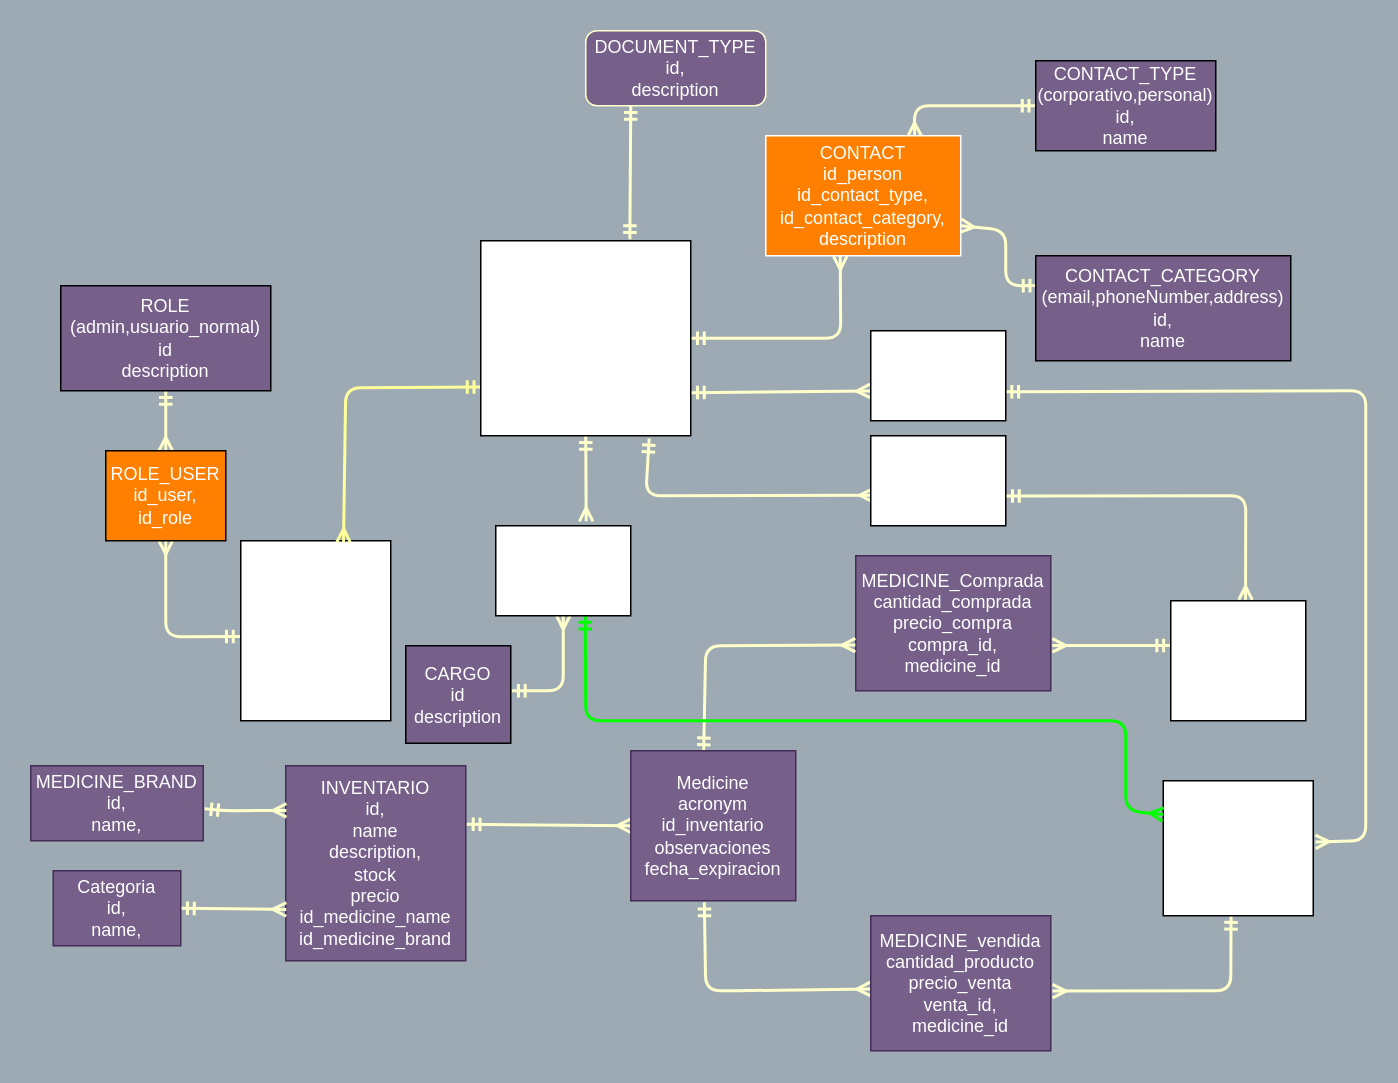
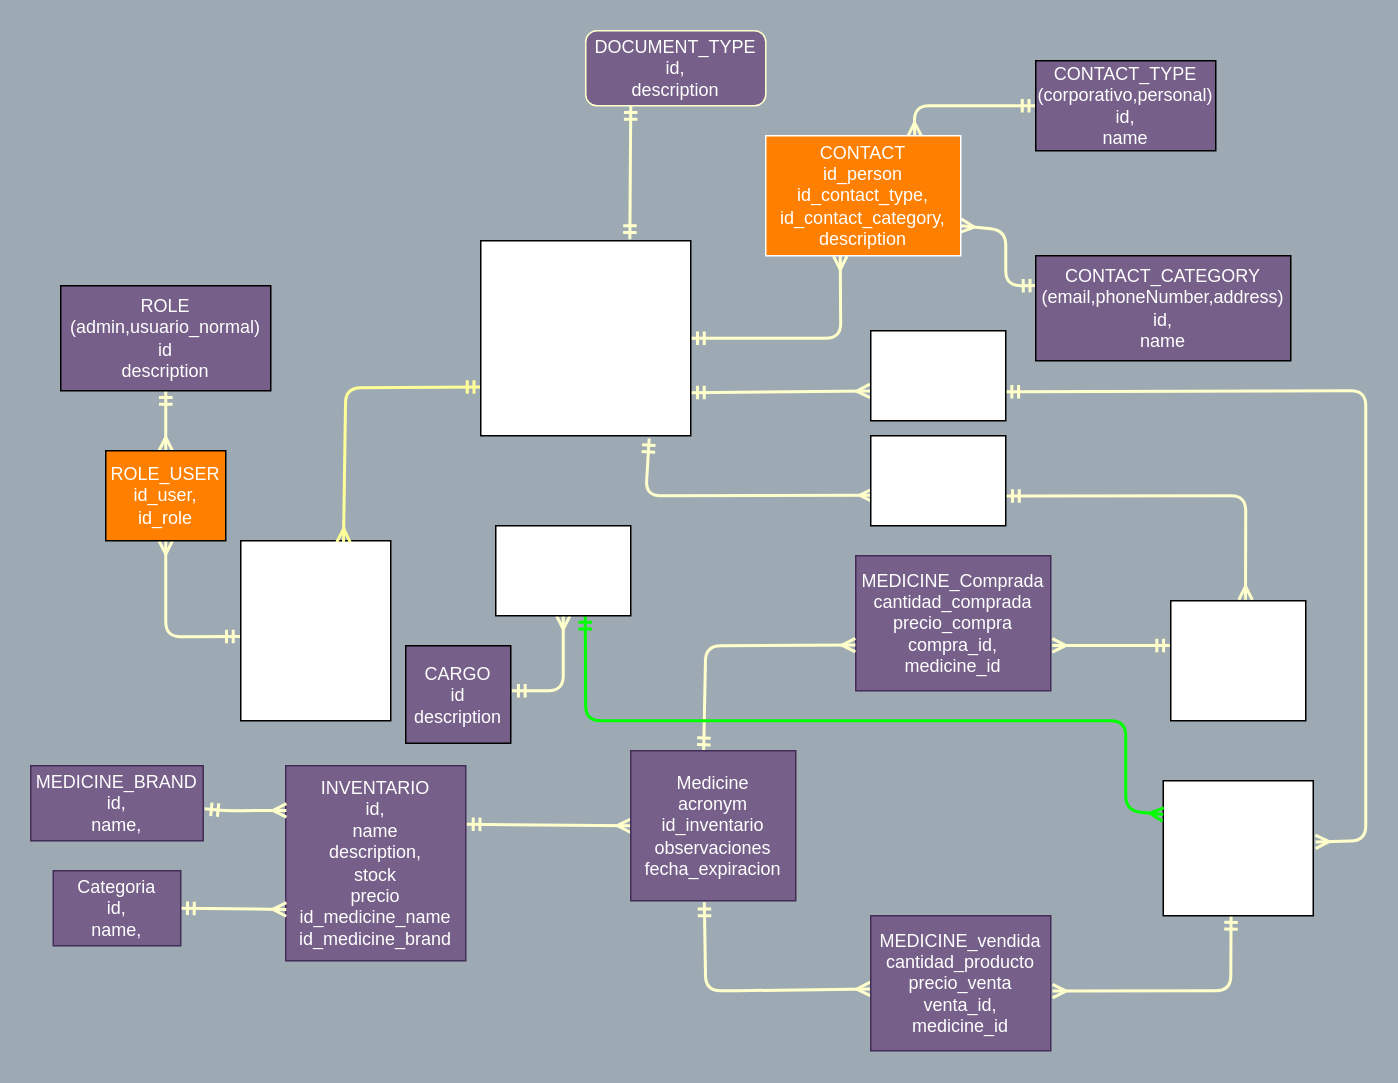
edge "PERSON id, name email_number, id_document_type" -- "Empleado codigo id_person id_cargo": removed
